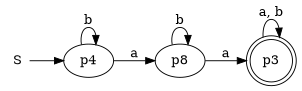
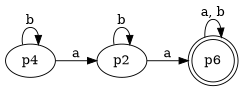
node "S": removed
node "p8": label "p8" -> "p2"
node "p3": label "p3" -> "p6"
